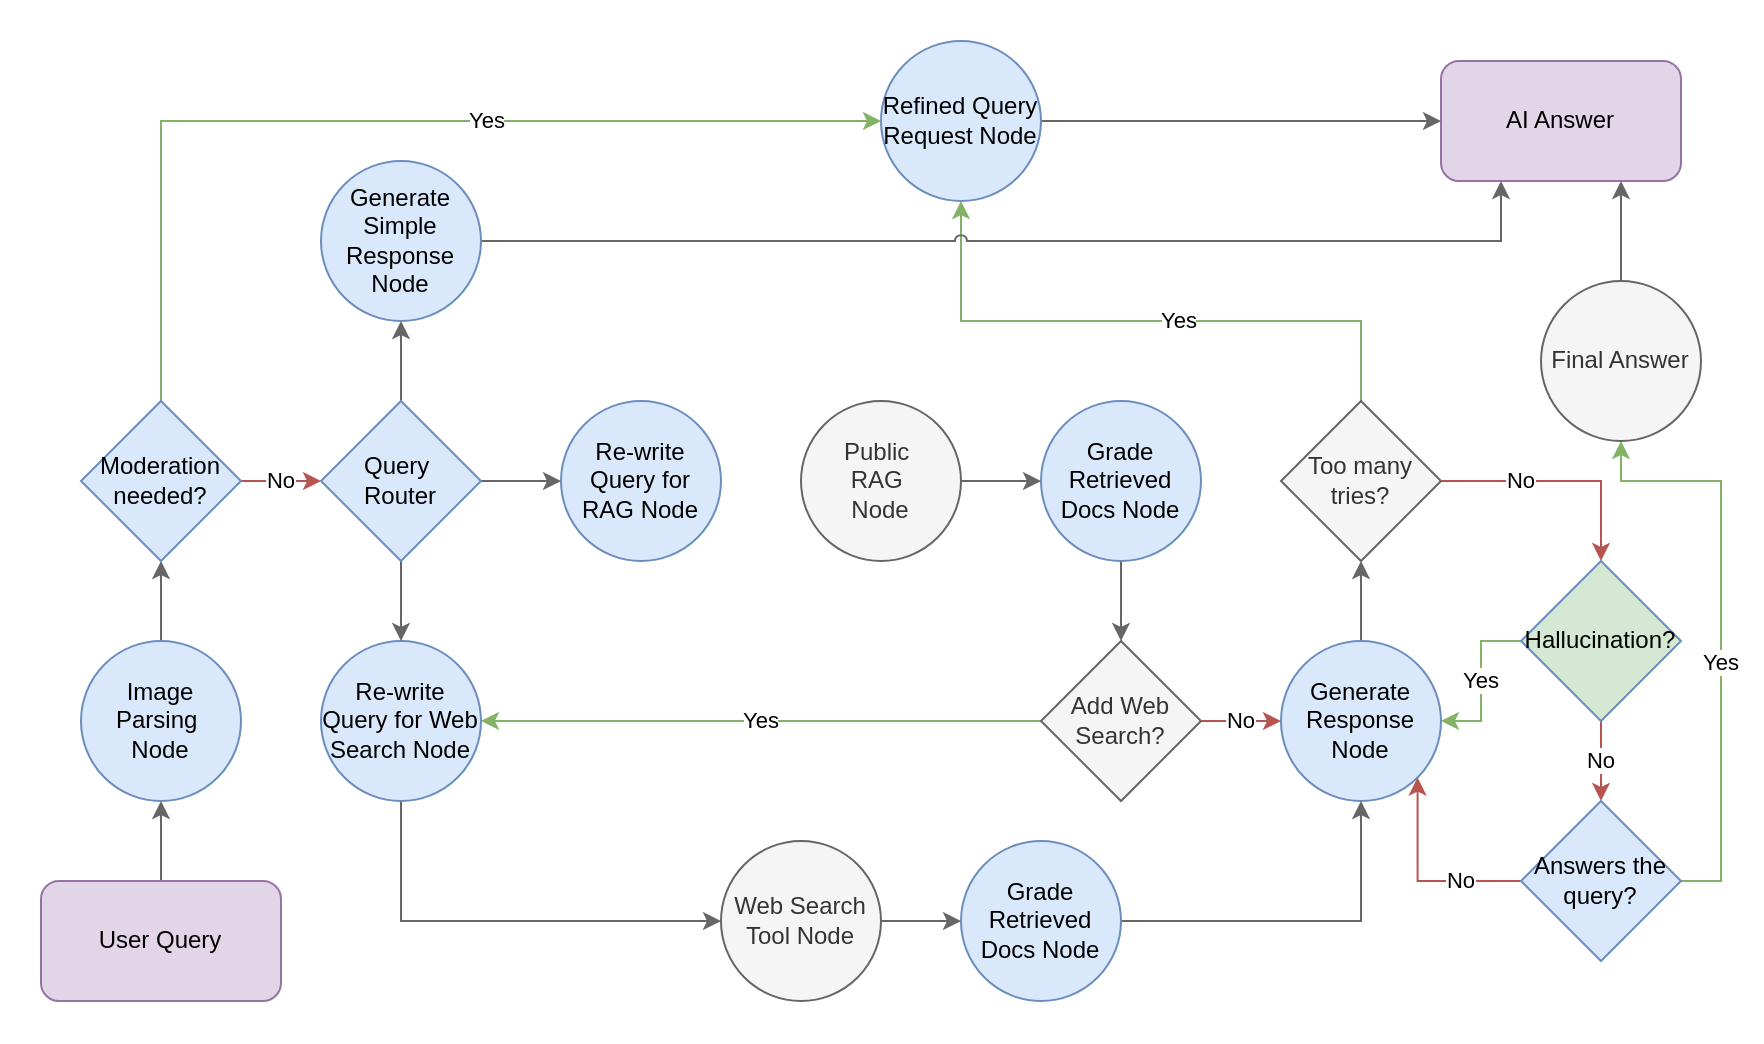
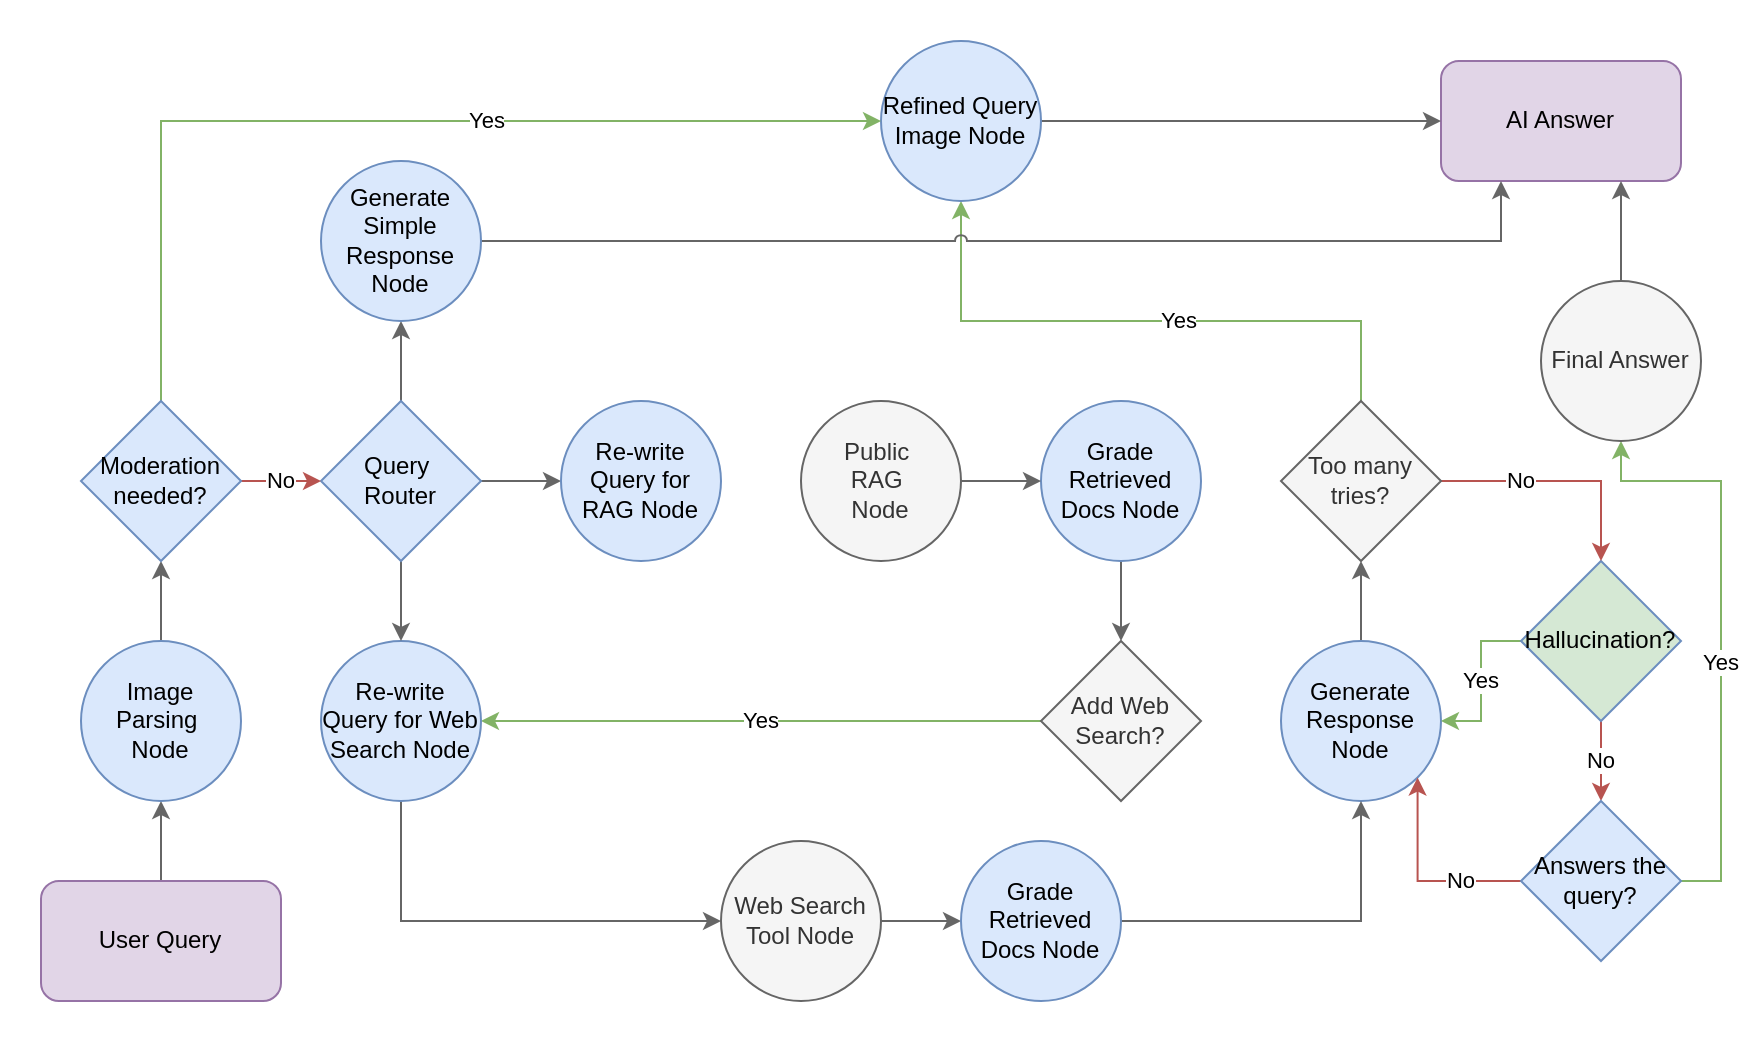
node "Refined Query Request Node": label "Refined Query Request Node" -> "Refined Query Image Node"
edge "Add Web Search?" -> "Generate Response Node": removed, label "No"
